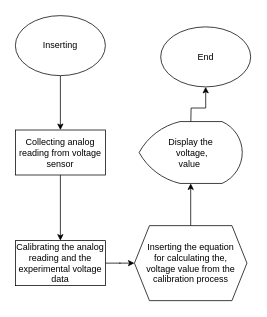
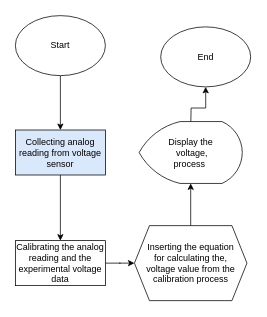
node "Inserting": label "Inserting" -> "Start"
node "Collecting analog reading from voltage sensor": fillcolor #ffffff -> #dae8fc
node "Display the voltage, value": label "Display the voltage, value" -> "Display the voltage, process"
